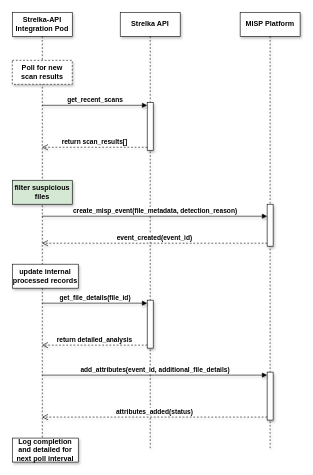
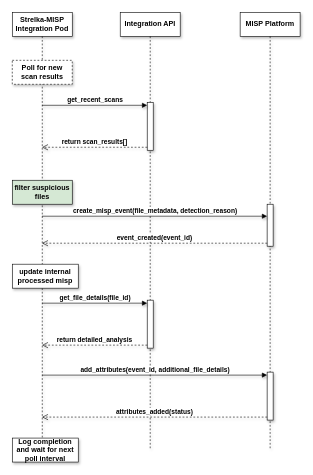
node "Strelka-API Integration Pod": label "Strelka-API Integration Pod" -> "Strelka-MISP Integration Pod"
node "Strelka API": label "Strelka API" -> "Integration API"
node "update internal processed records": label "update internal processed records" -> "update internal processed misp"
node "Log completion and detailed for next poll interval": label "Log completion and detailed for next poll interval" -> "Log completion and wait for next poll interval"
